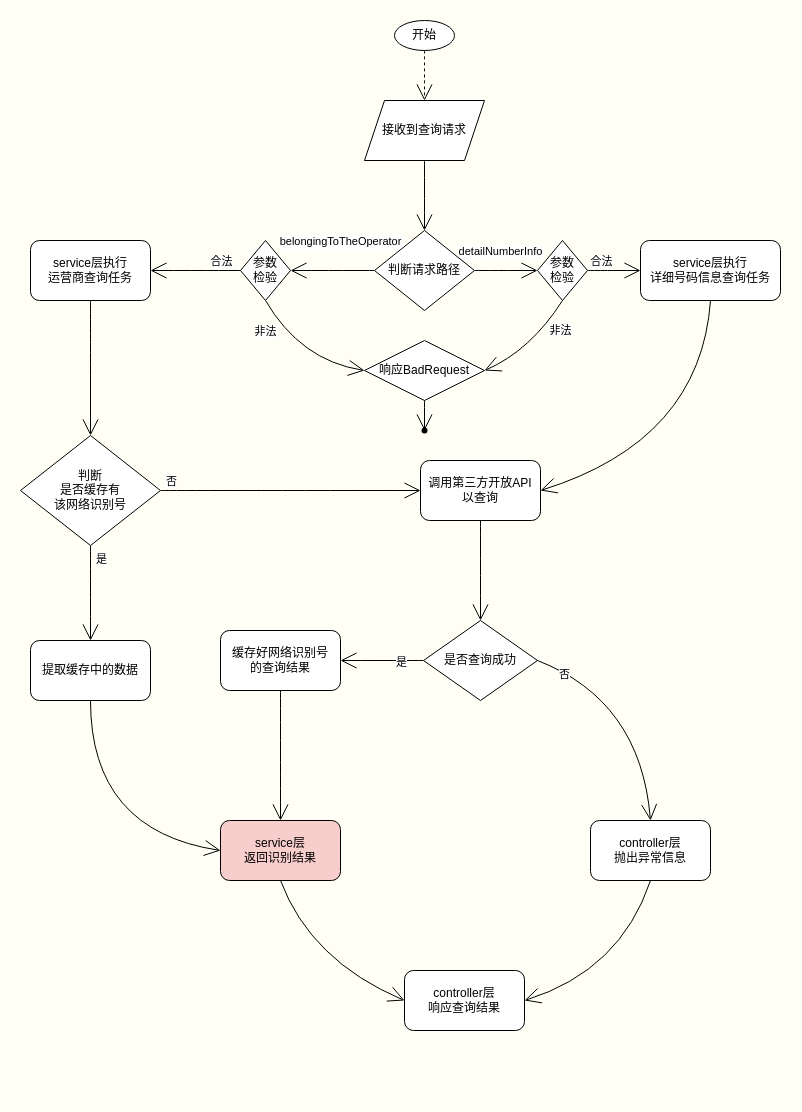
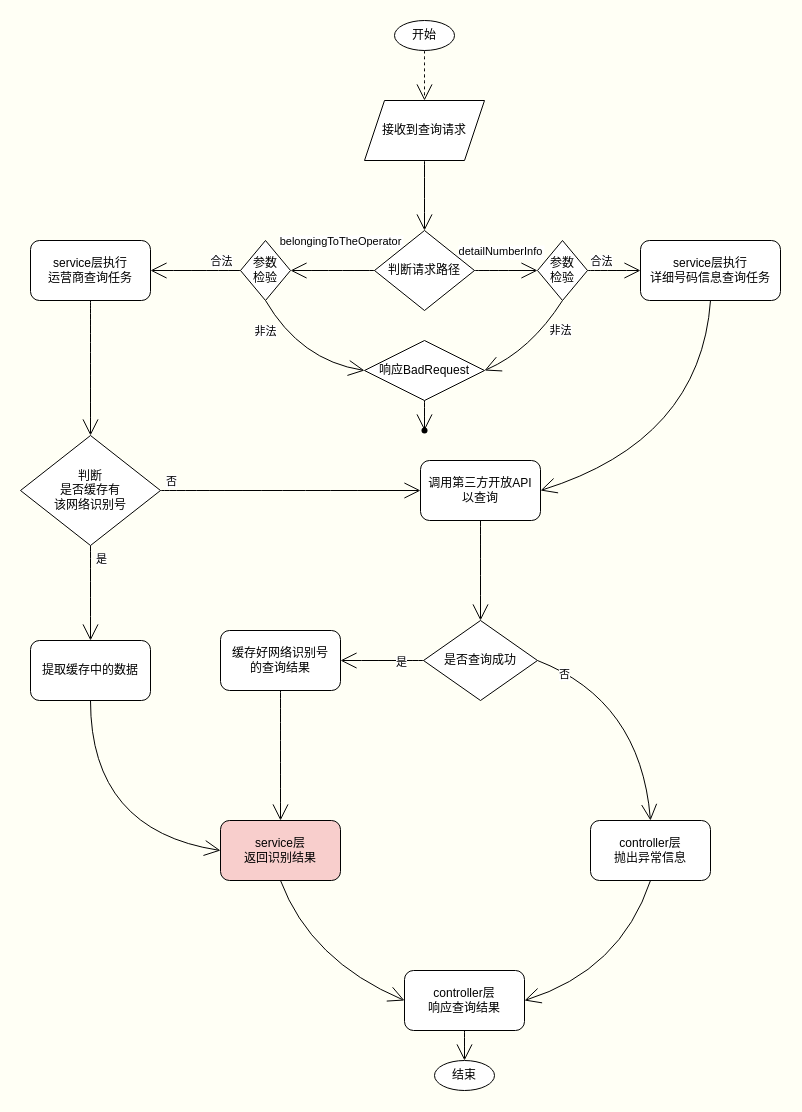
edge "controller层 响应查询结果" -> "结束": added
node "结束": added
